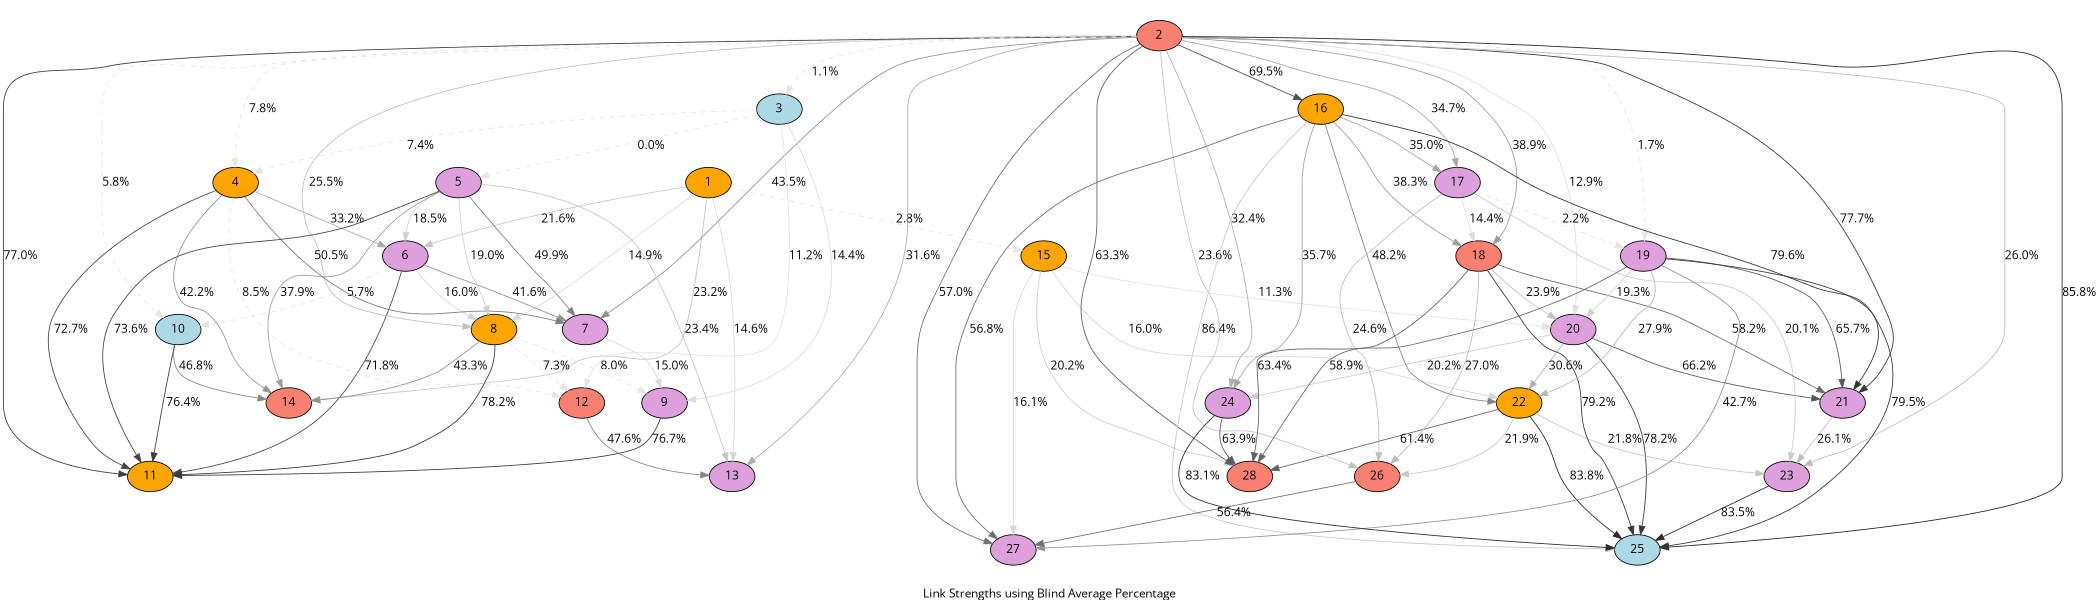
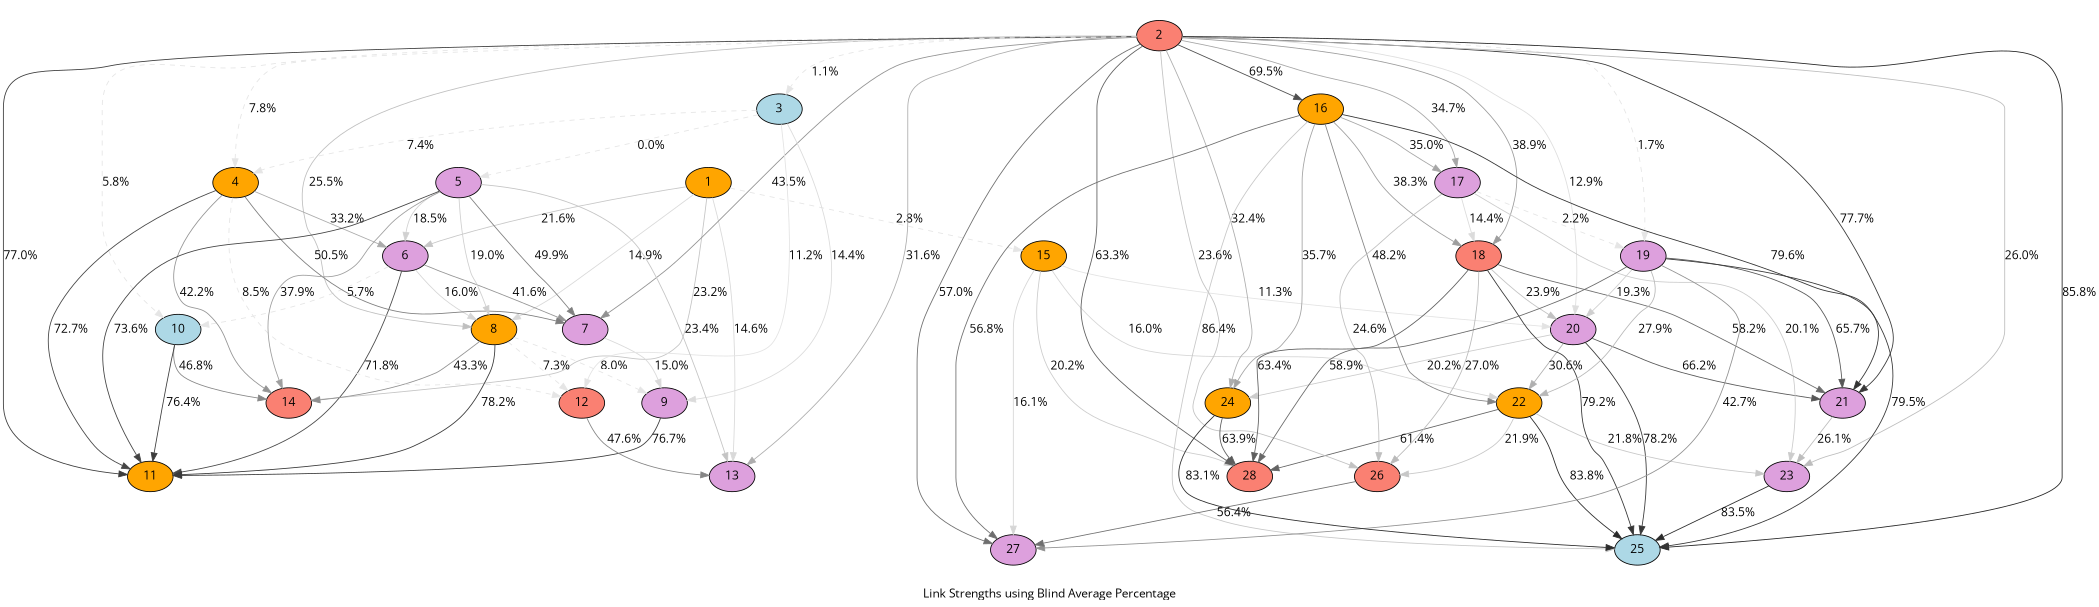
node "24": fillcolor plum -> orange
